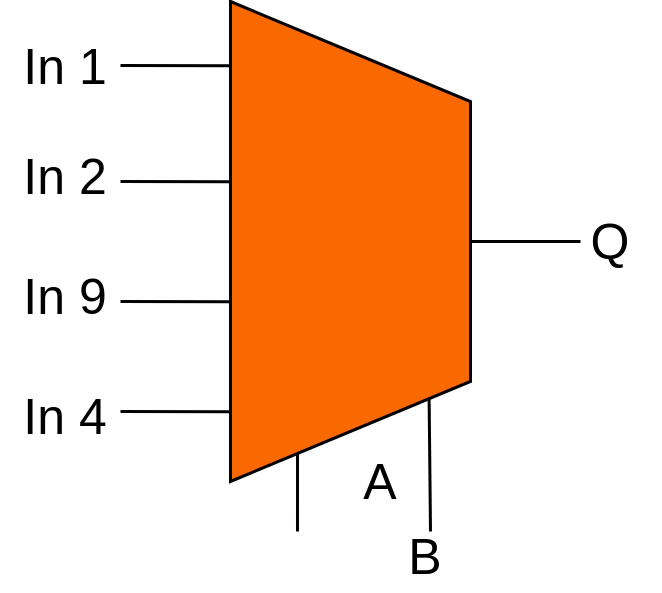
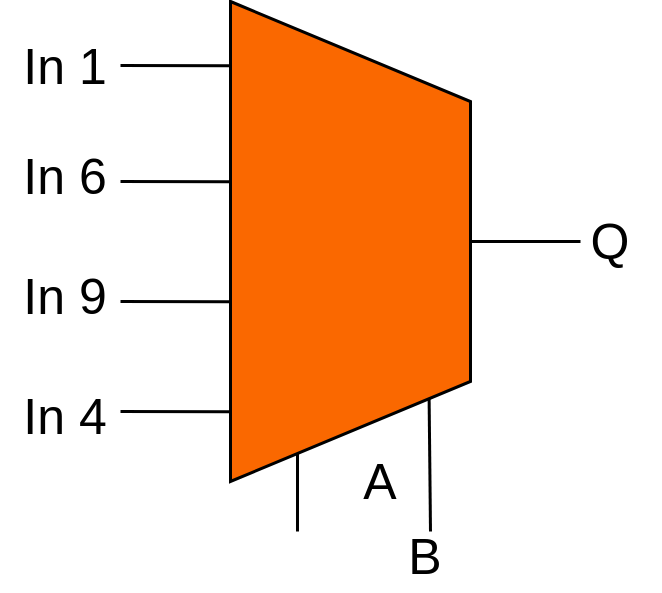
node "In 2": label "In 2" -> "In 6"
